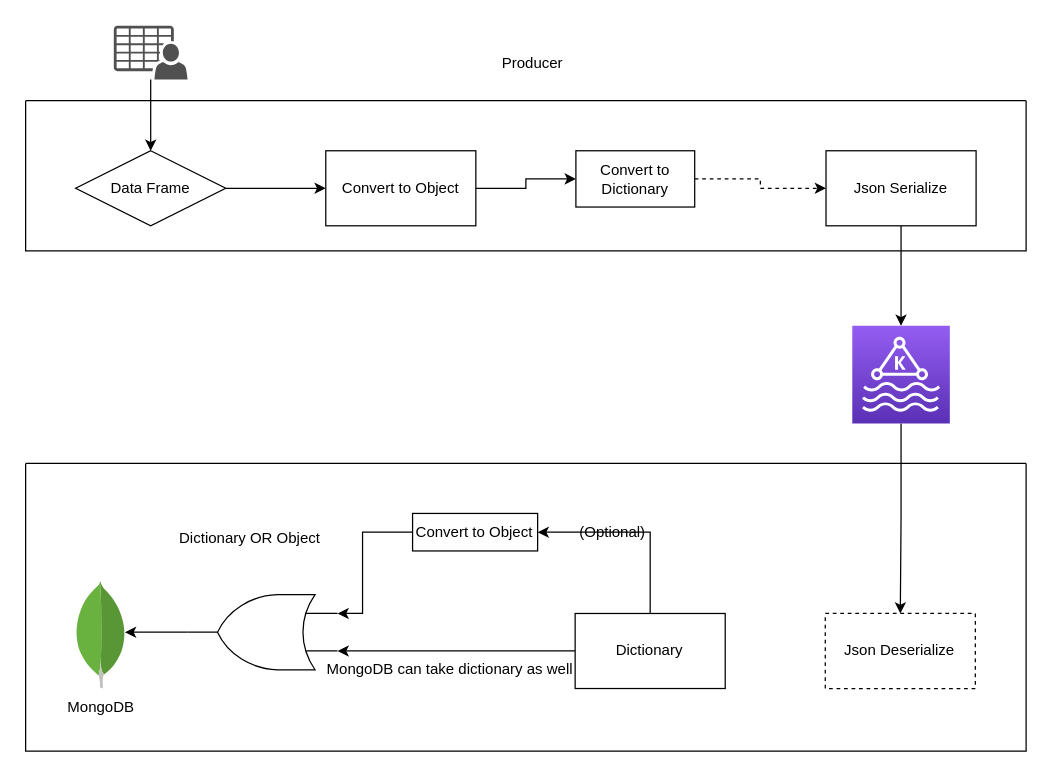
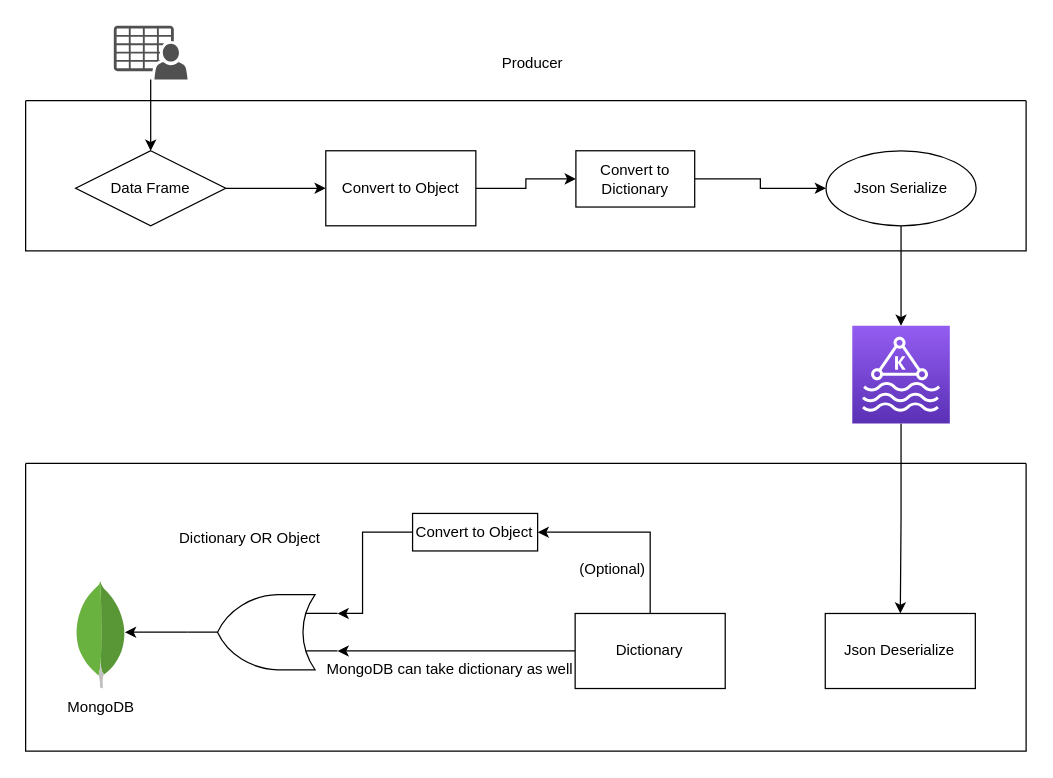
edge "Convert to Dictionary" -> "Json Serialize": style dashed -> solid
node "Json Serialize": shape rectangle -> ellipse
node "(Optional)": moved (612, 532) -> (612, 569)
node "Json Deserialize": style dashed -> solid
